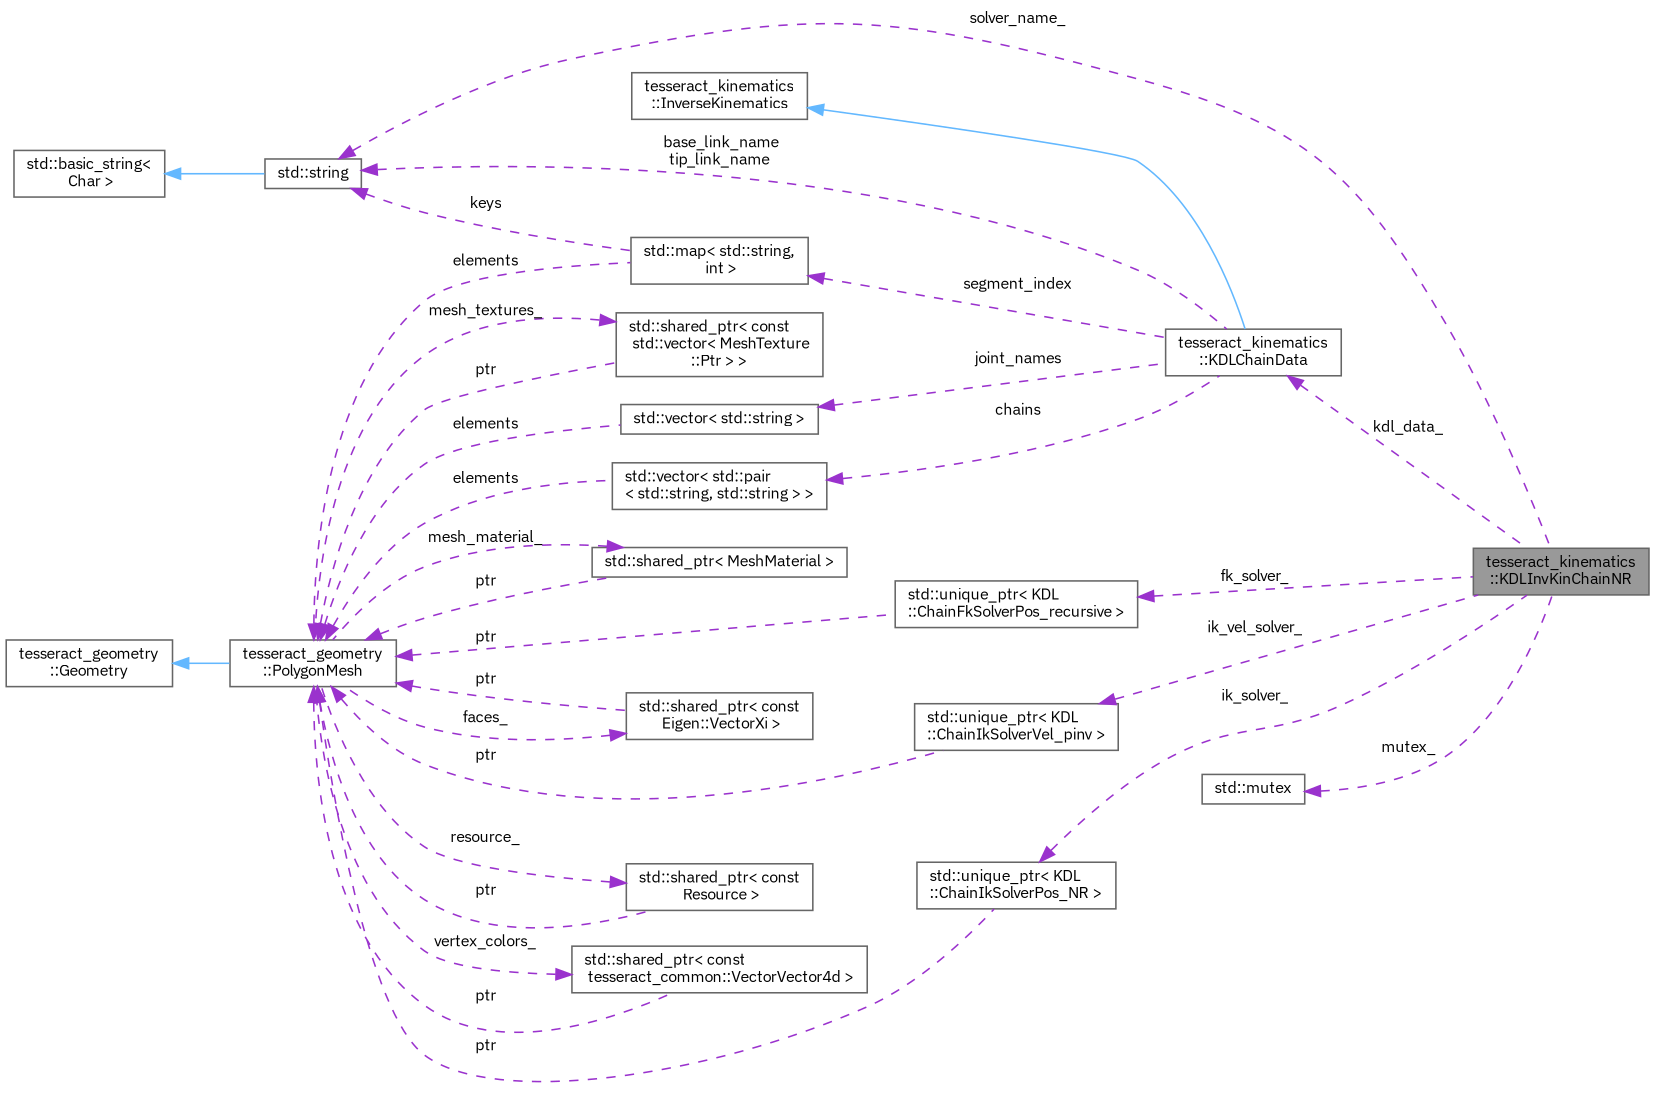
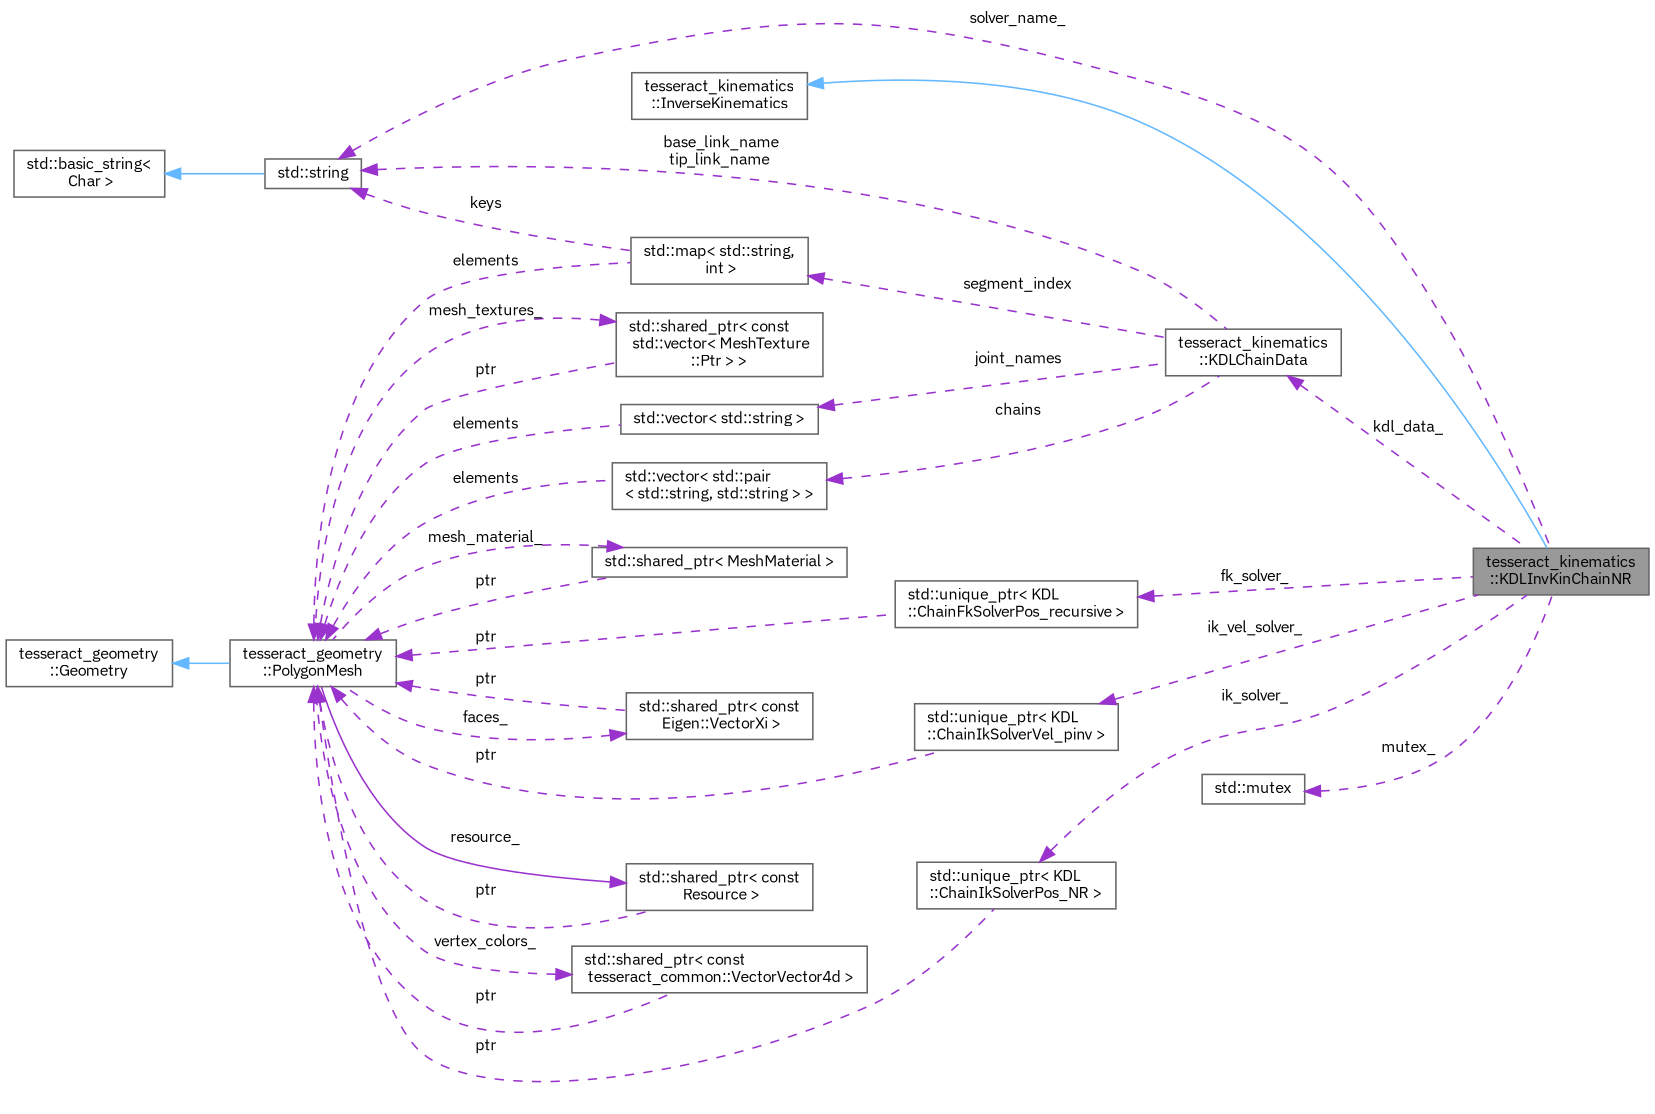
edge "tesseract_kinematics ::KDLChainData" -> "tesseract_kinematics ::InverseKinematics": now "tesseract_kinematics ::KDLInvKinChainNR" -> "tesseract_kinematics ::InverseKinematics"
edge "tesseract_geometry ::PolygonMesh" -> "std::shared_ptr< const Resource >": style dashed -> solid
